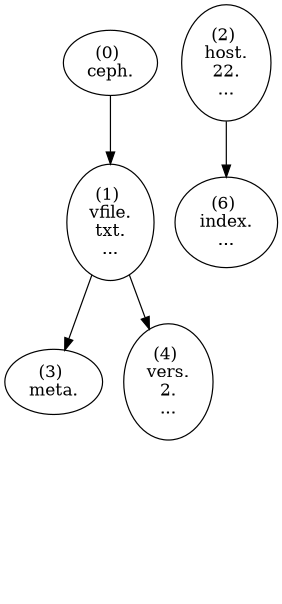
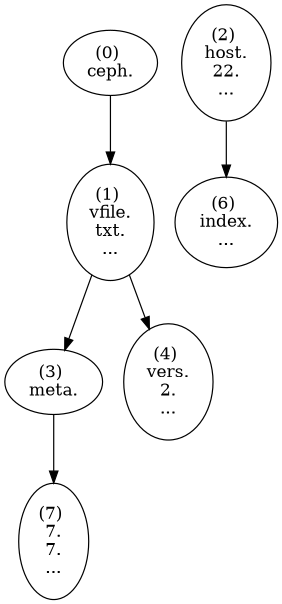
node "(7) 7. 7. ...": added
